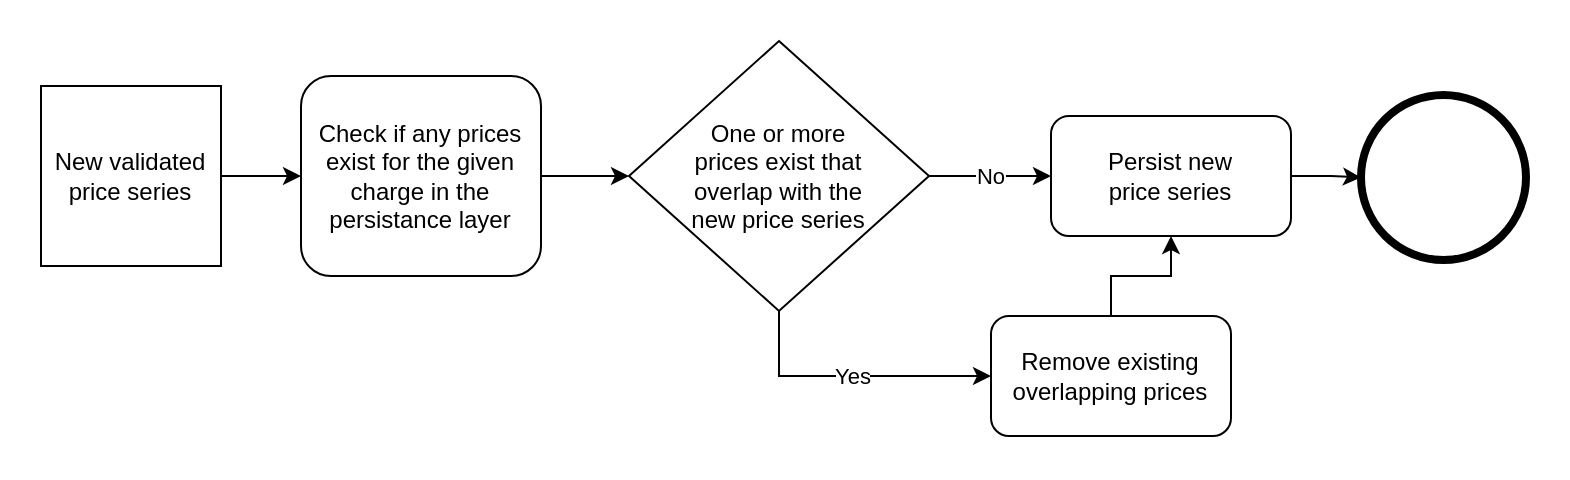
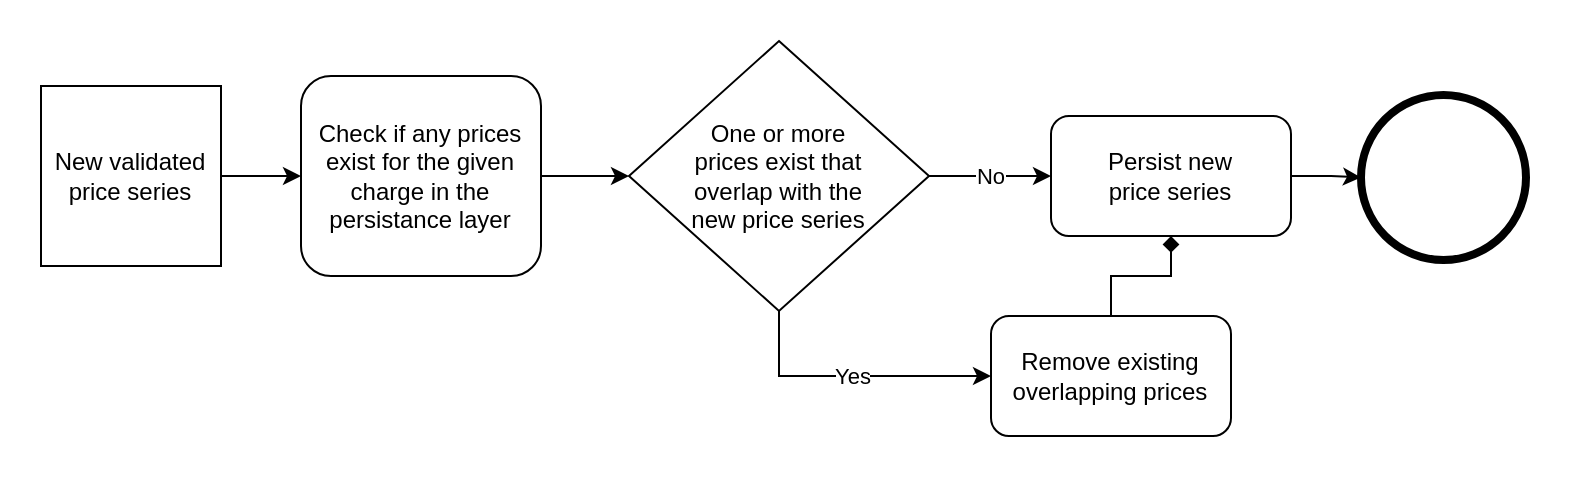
edge "Remove existing overlapping prices" -> "Persist new price series": arrowhead classic -> diamond
